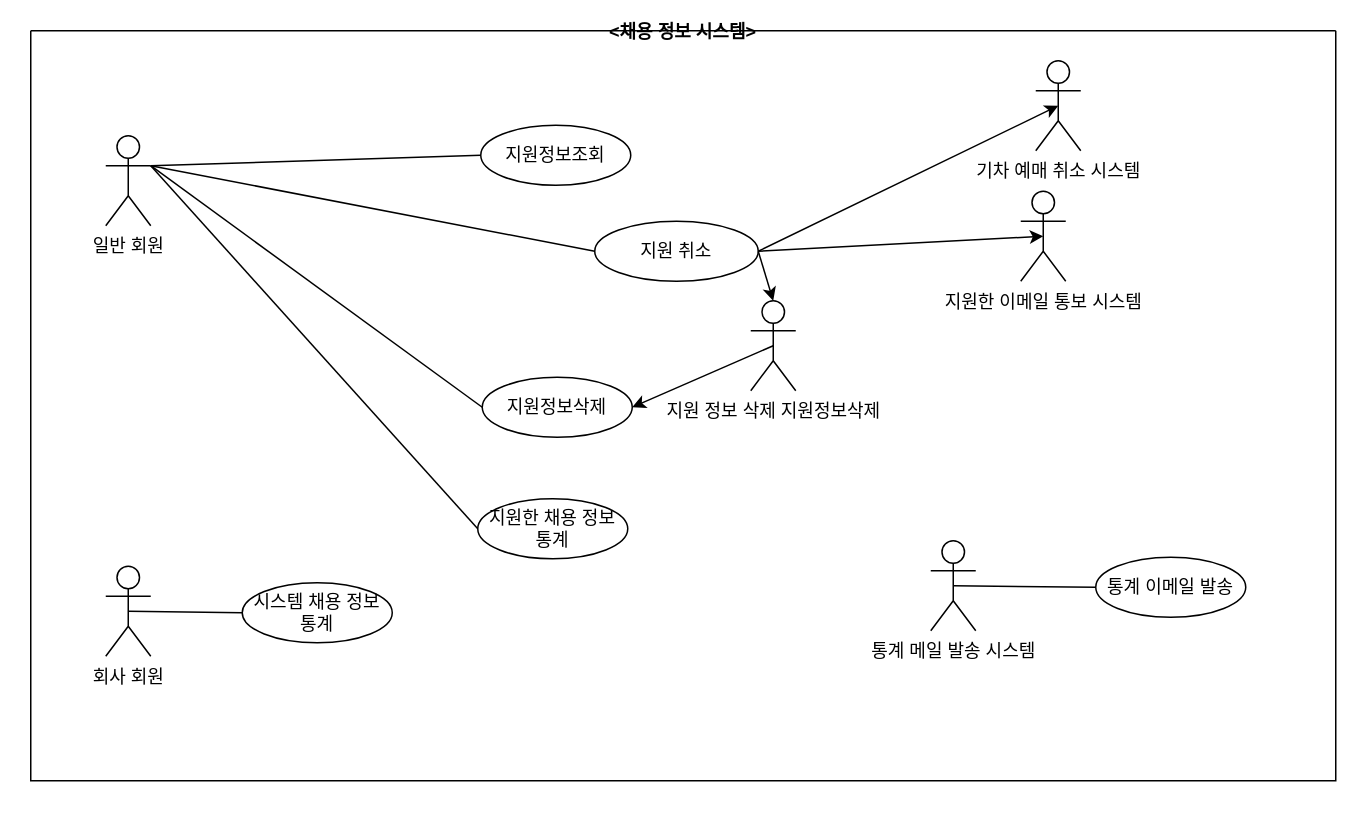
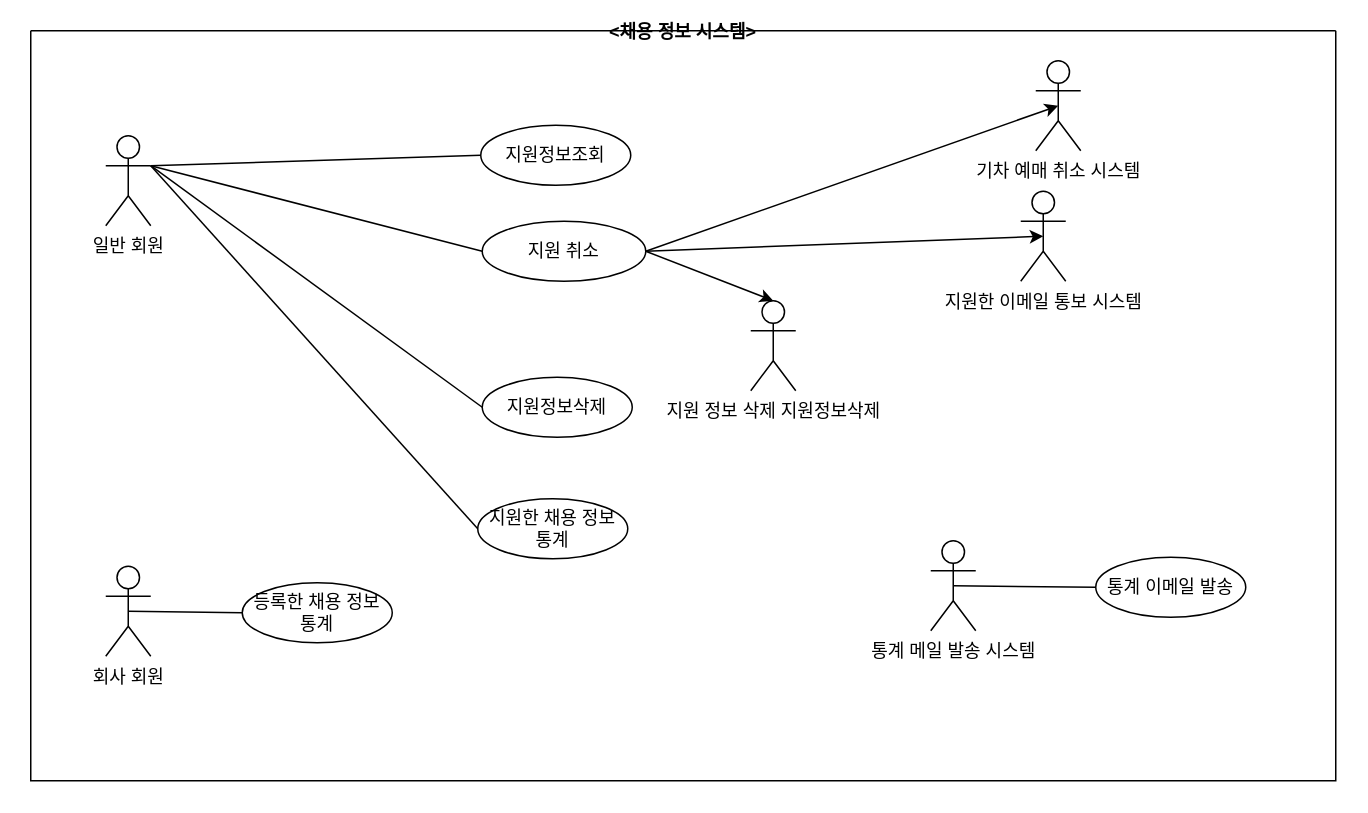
node "지원 취소": moved (677, 251) -> (564, 251)
edge "지원 정보 삭제 지원정보삭제" -> "지원정보삭제": removed
node "시스템 채용 정보 통계": label "시스템 채용 정보 통계" -> "등록한 채용 정보 통계"
